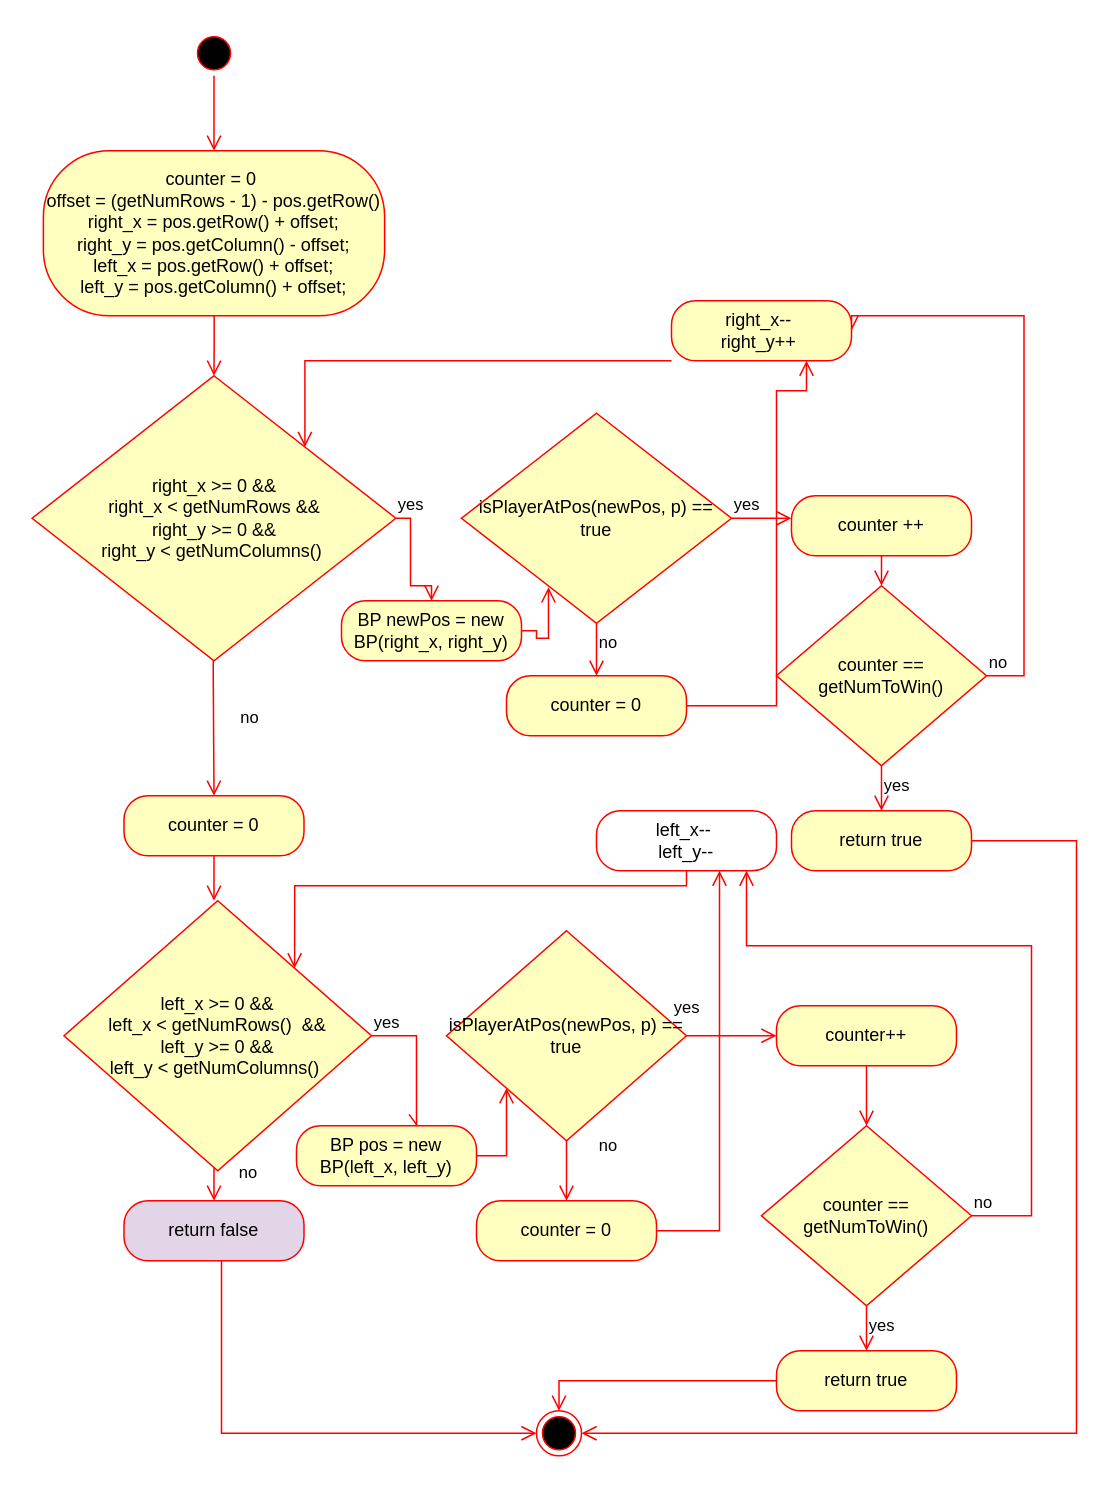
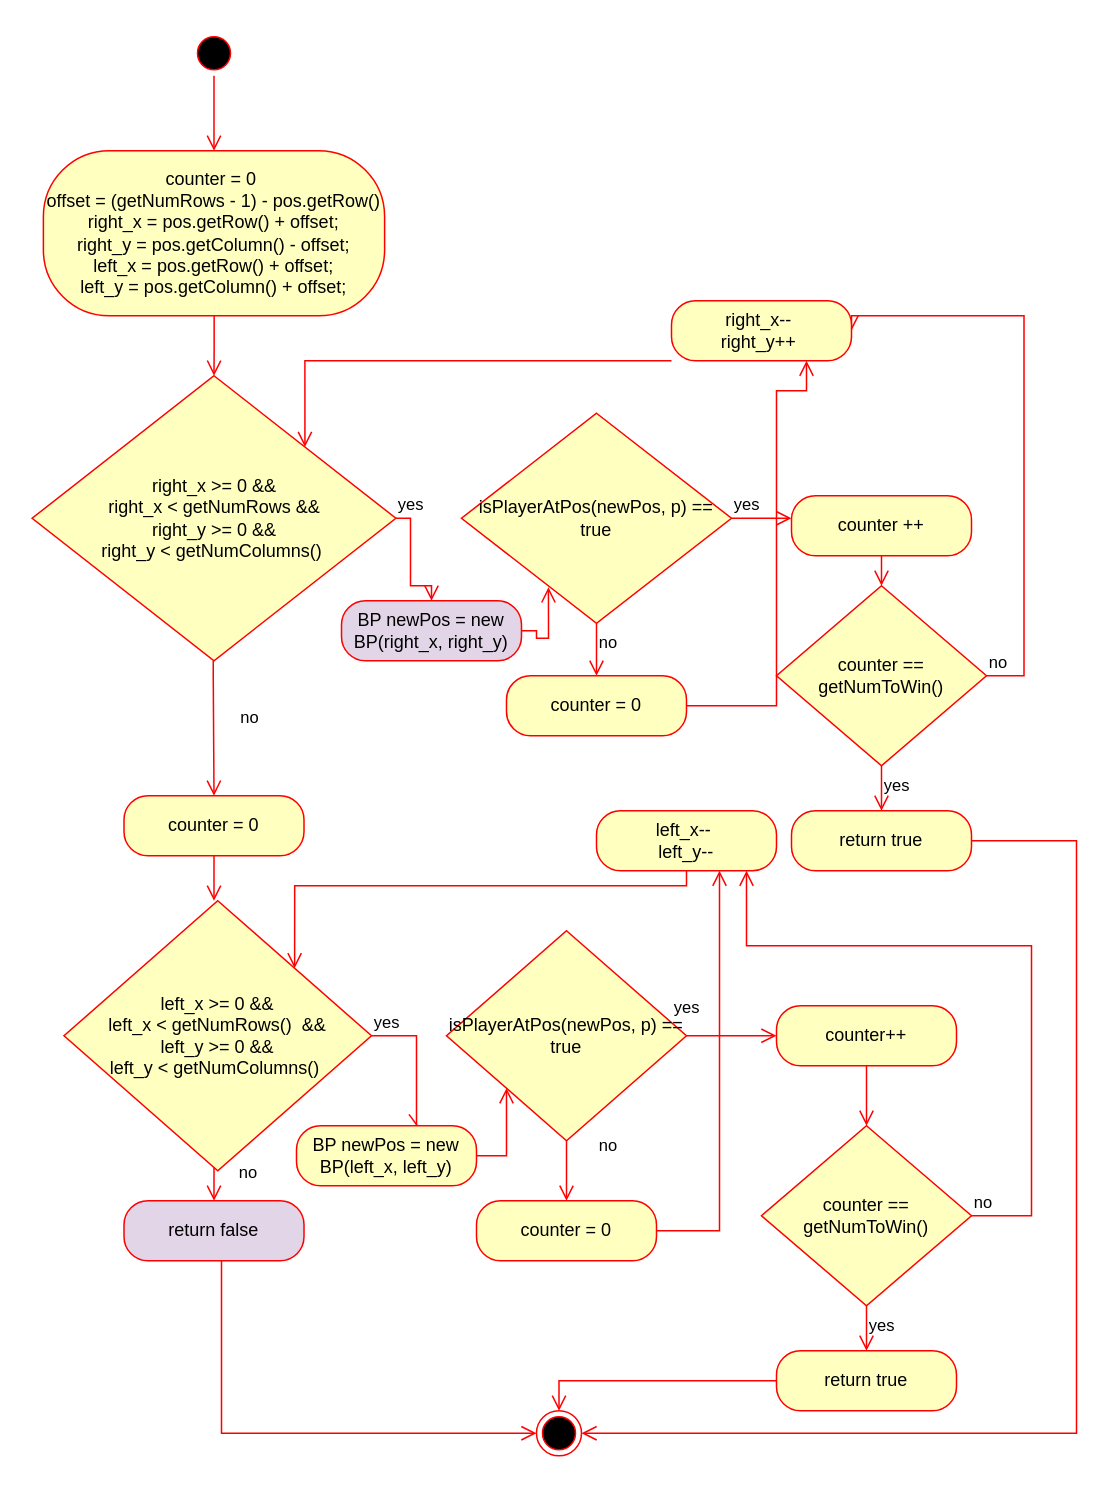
node "BP newPos = new BP(right_x, right_y)": fillcolor #ffffc0 -> #e1d5e7
node "left_x-- left_y--": fillcolor #ffffff -> #ffffc0
node "BP pos = new BP(left_x, left_y)": label "BP pos = new BP(left_x, left_y)" -> "BP newPos = new BP(left_x, left_y)"
